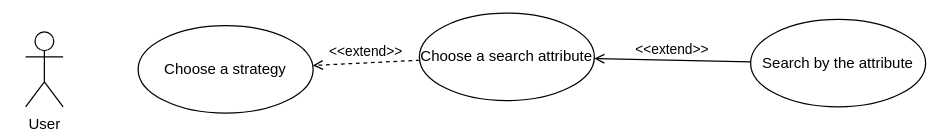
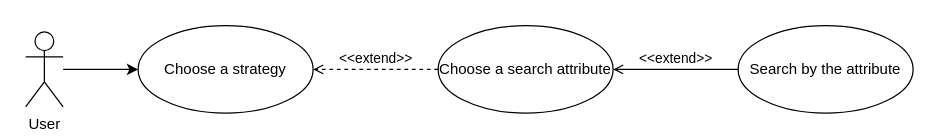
node "Choose a search attribute": moved (507, 57) -> (526, 69)
node "Search by the attribute": moved (838, 63) -> (826, 69)
edge "User" -> "Choose a strategy": added
